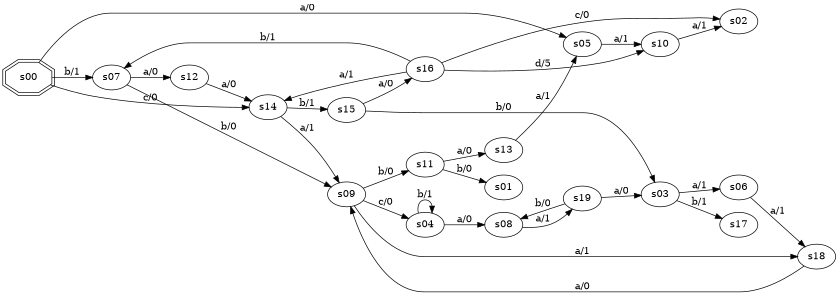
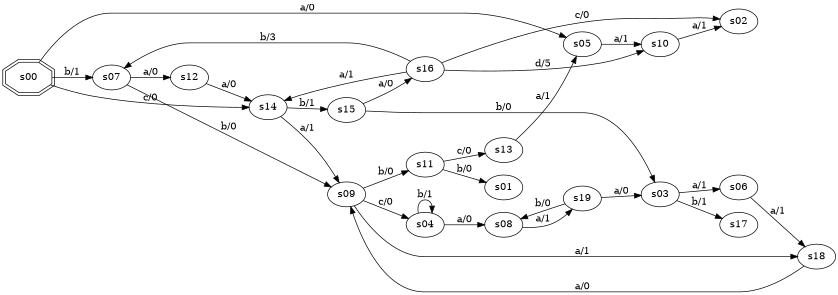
edge "s16" -> "s07": label "b/1" -> "b/3"
edge "s11" -> "s13": label "a/0" -> "c/0"
